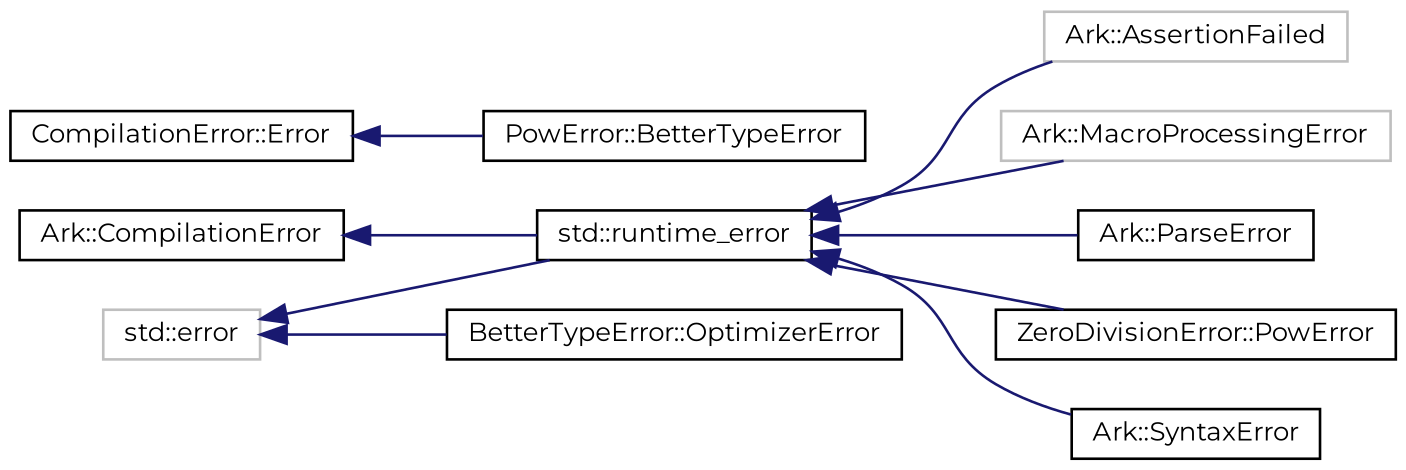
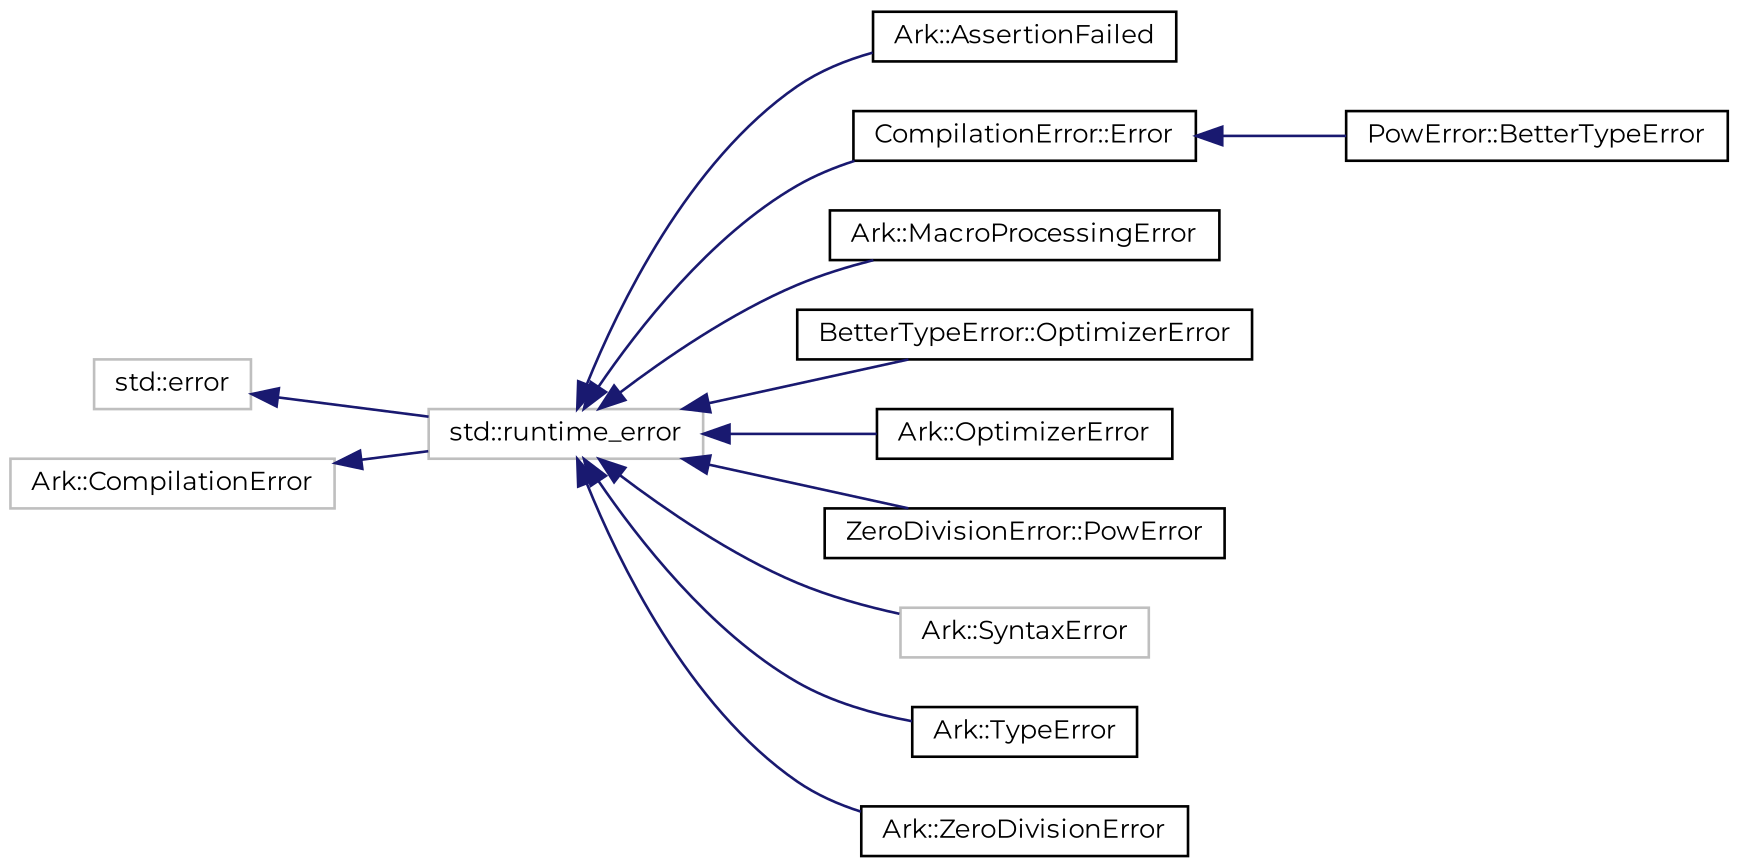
node "Ark::AssertionFailed": color grey75 -> black
node "Ark::MacroProcessingError": color grey75 -> black
node "Ark::CompilationError": color black -> grey75
node "std::runtime_error": color black -> grey75
node "Ark::ParseError": label "Ark::ParseError" -> "Ark::OptimizerError"
edge "CompilationError::Error" -> "std::runtime_error": added
edge "BetterTypeError::OptimizerError" -> "std::error": now "BetterTypeError::OptimizerError" -> "std::runtime_error"
node "Ark::SyntaxError": color black -> grey75
node "Ark::TypeError": added
node "Ark::ZeroDivisionError": added
